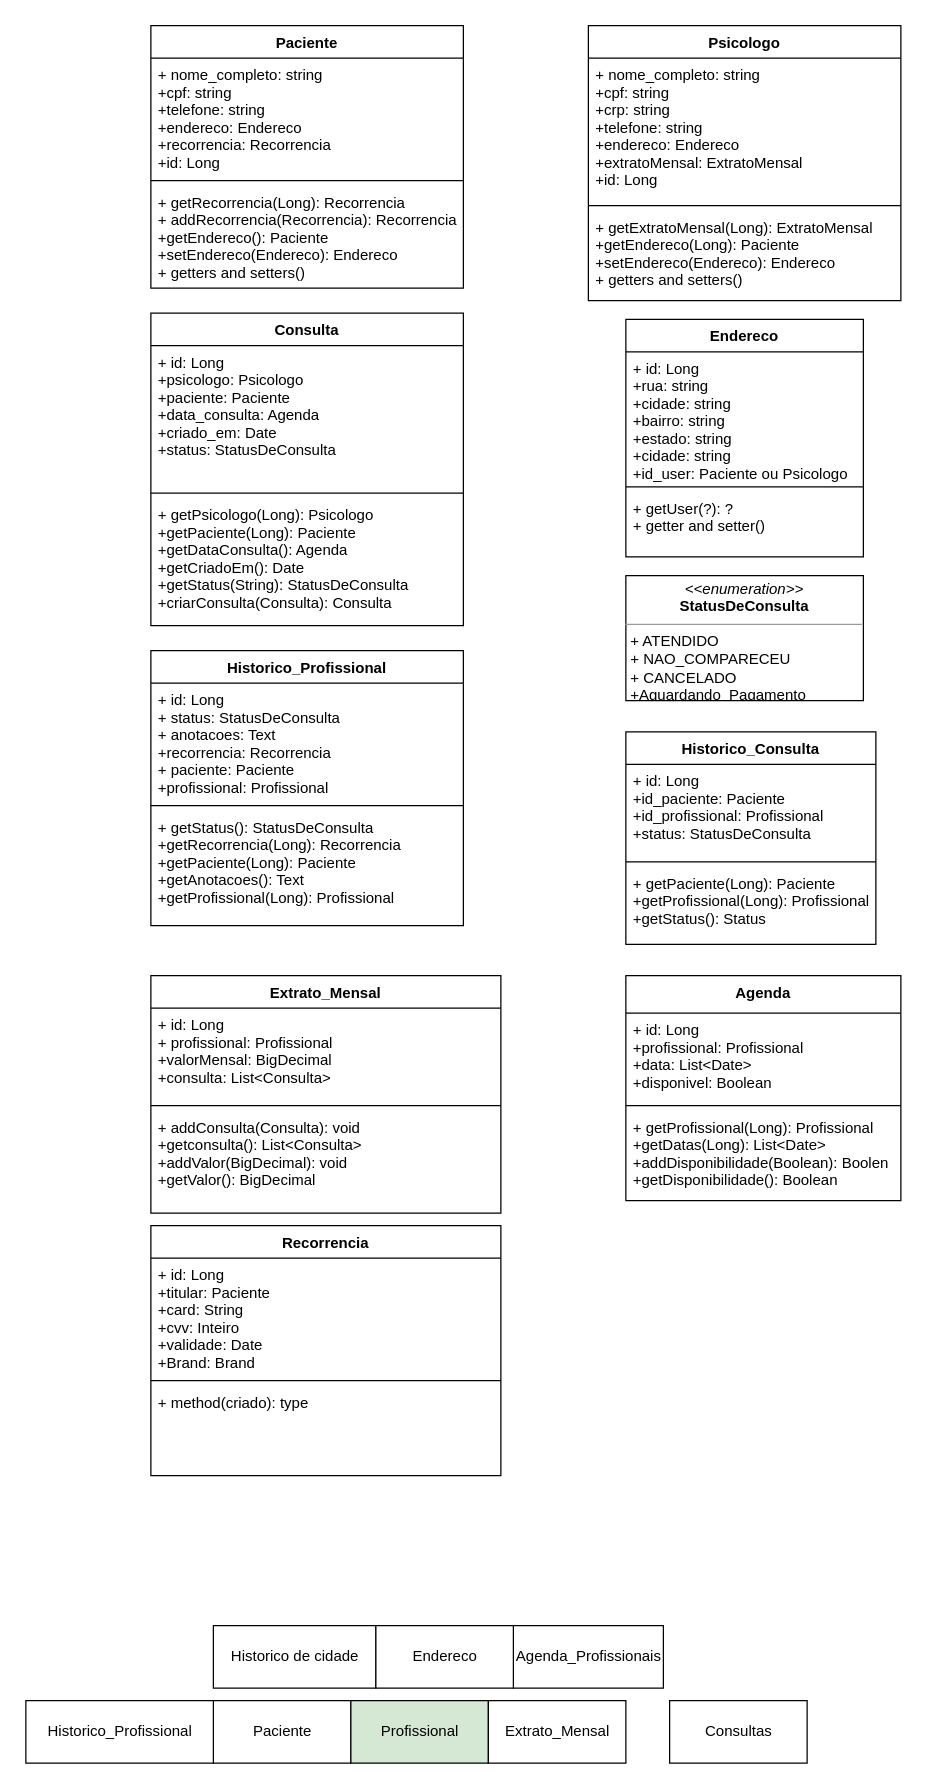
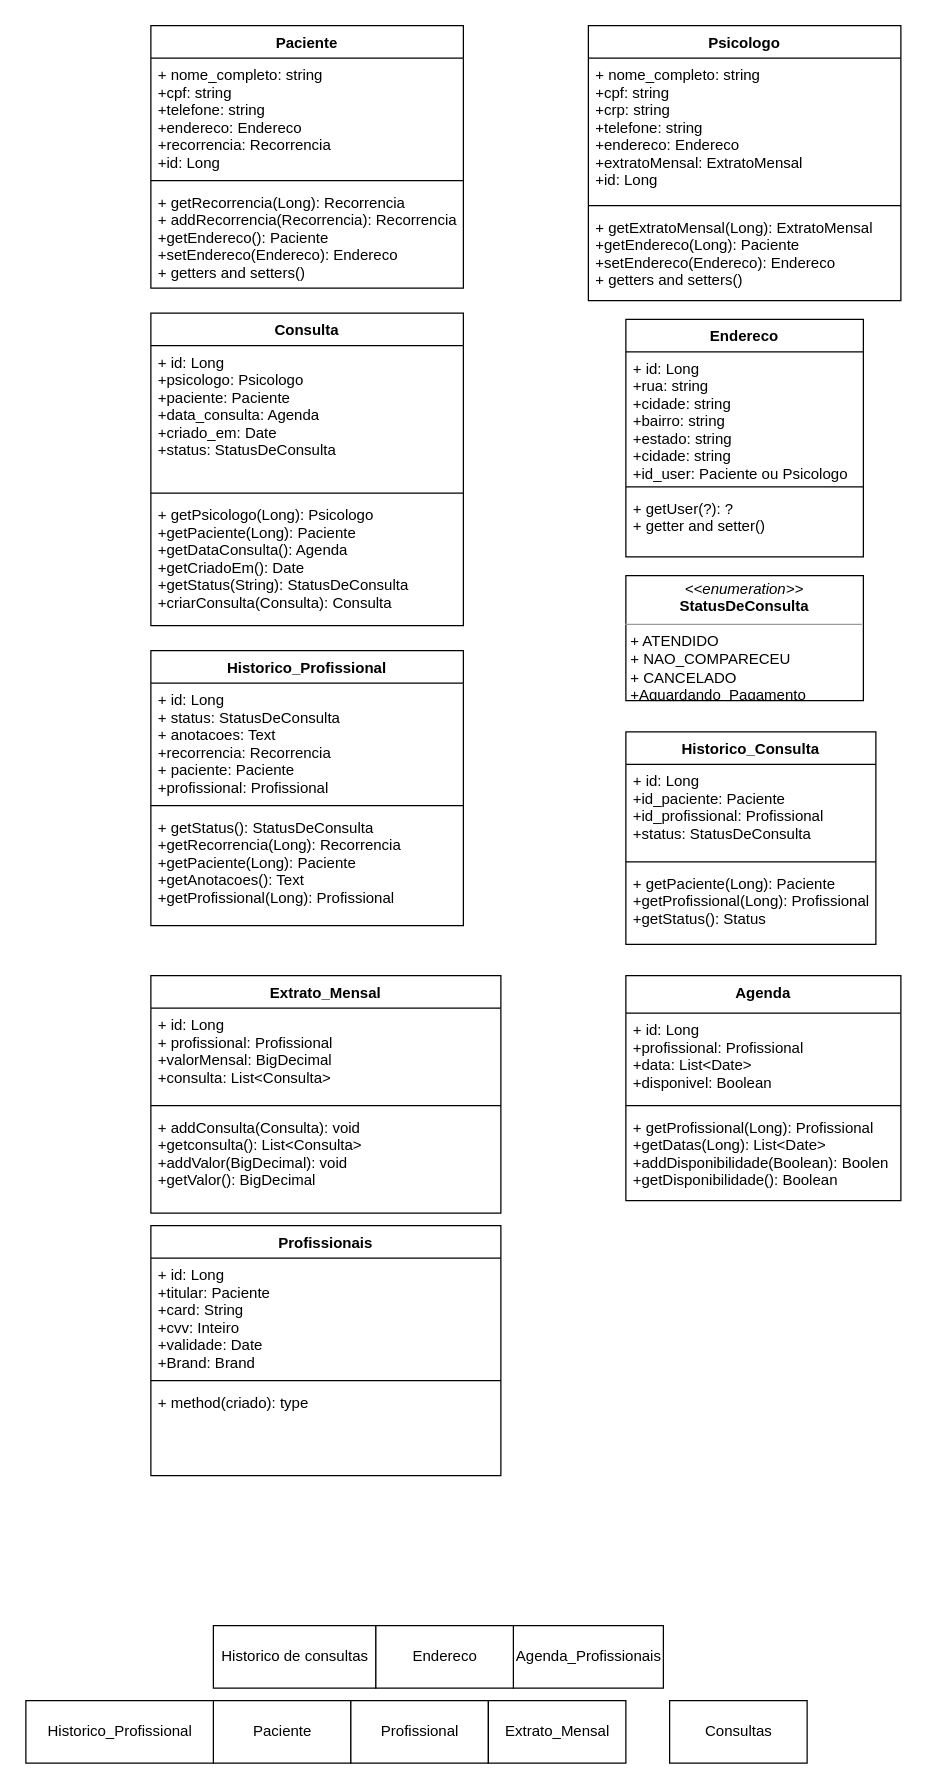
node "Recorrencia": label "Recorrencia" -> "Profissionais"
node "Historico de cidade": label "Historico de cidade" -> "Historico de consultas"
node "Profissional": fillcolor #d5e8d4 -> #ffffff
